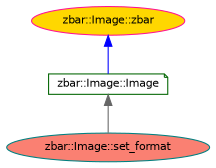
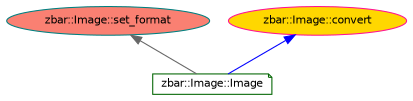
node "zbar::Image::zbar": label "zbar::Image::zbar" -> "zbar::Image::convert"
edge "zbar::Image::set_format" -> "zbar::Image::Image": reversed
